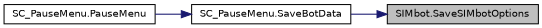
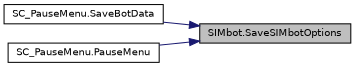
edge "SC_PauseMenu.PauseMenu" -> "SC_PauseMenu.SaveBotData": now "SC_PauseMenu.PauseMenu" -> "SIMbot.SaveSIMbotOptions"
